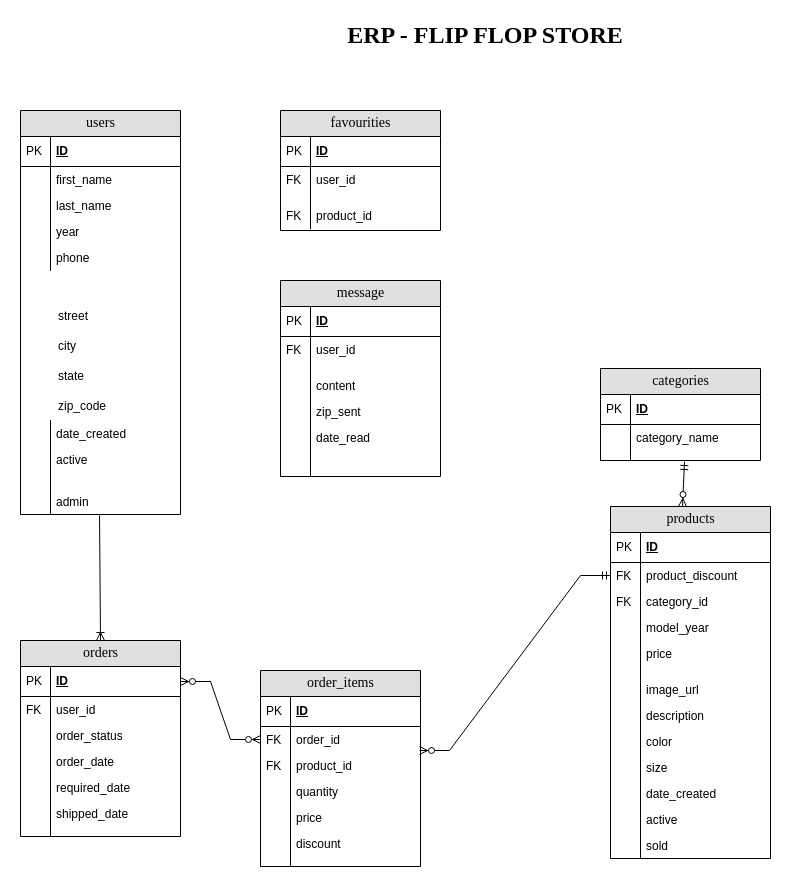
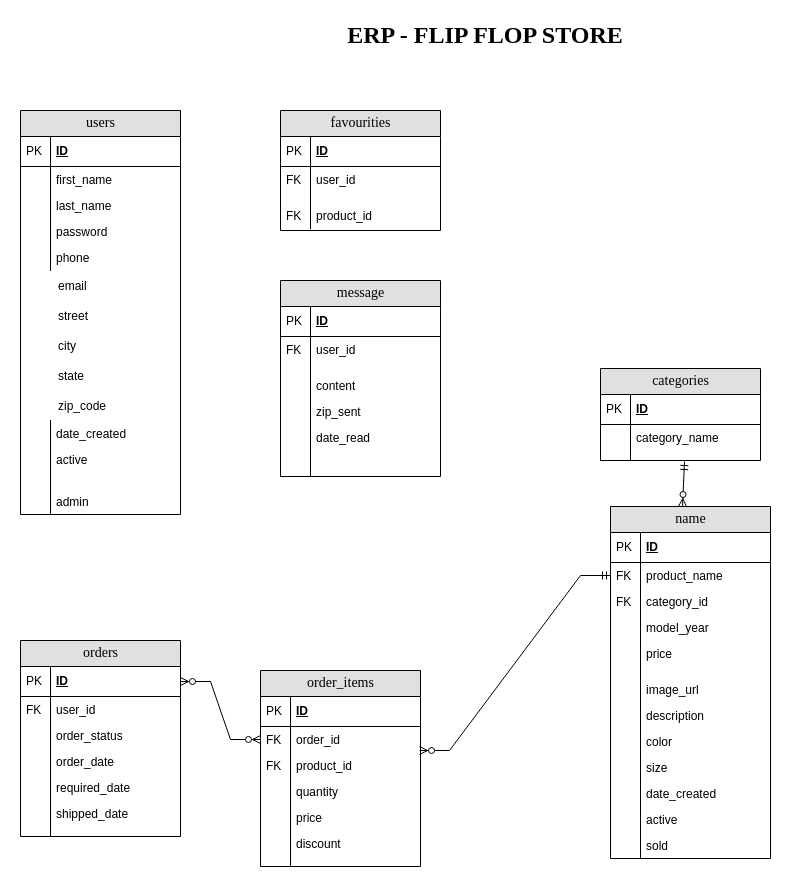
node "year": label "year" -> "password"
node "email": added
node "products": label "products" -> "name"
node "product_discount": label "product_discount" -> "product_name"
edge "admin" -> "orders": removed
